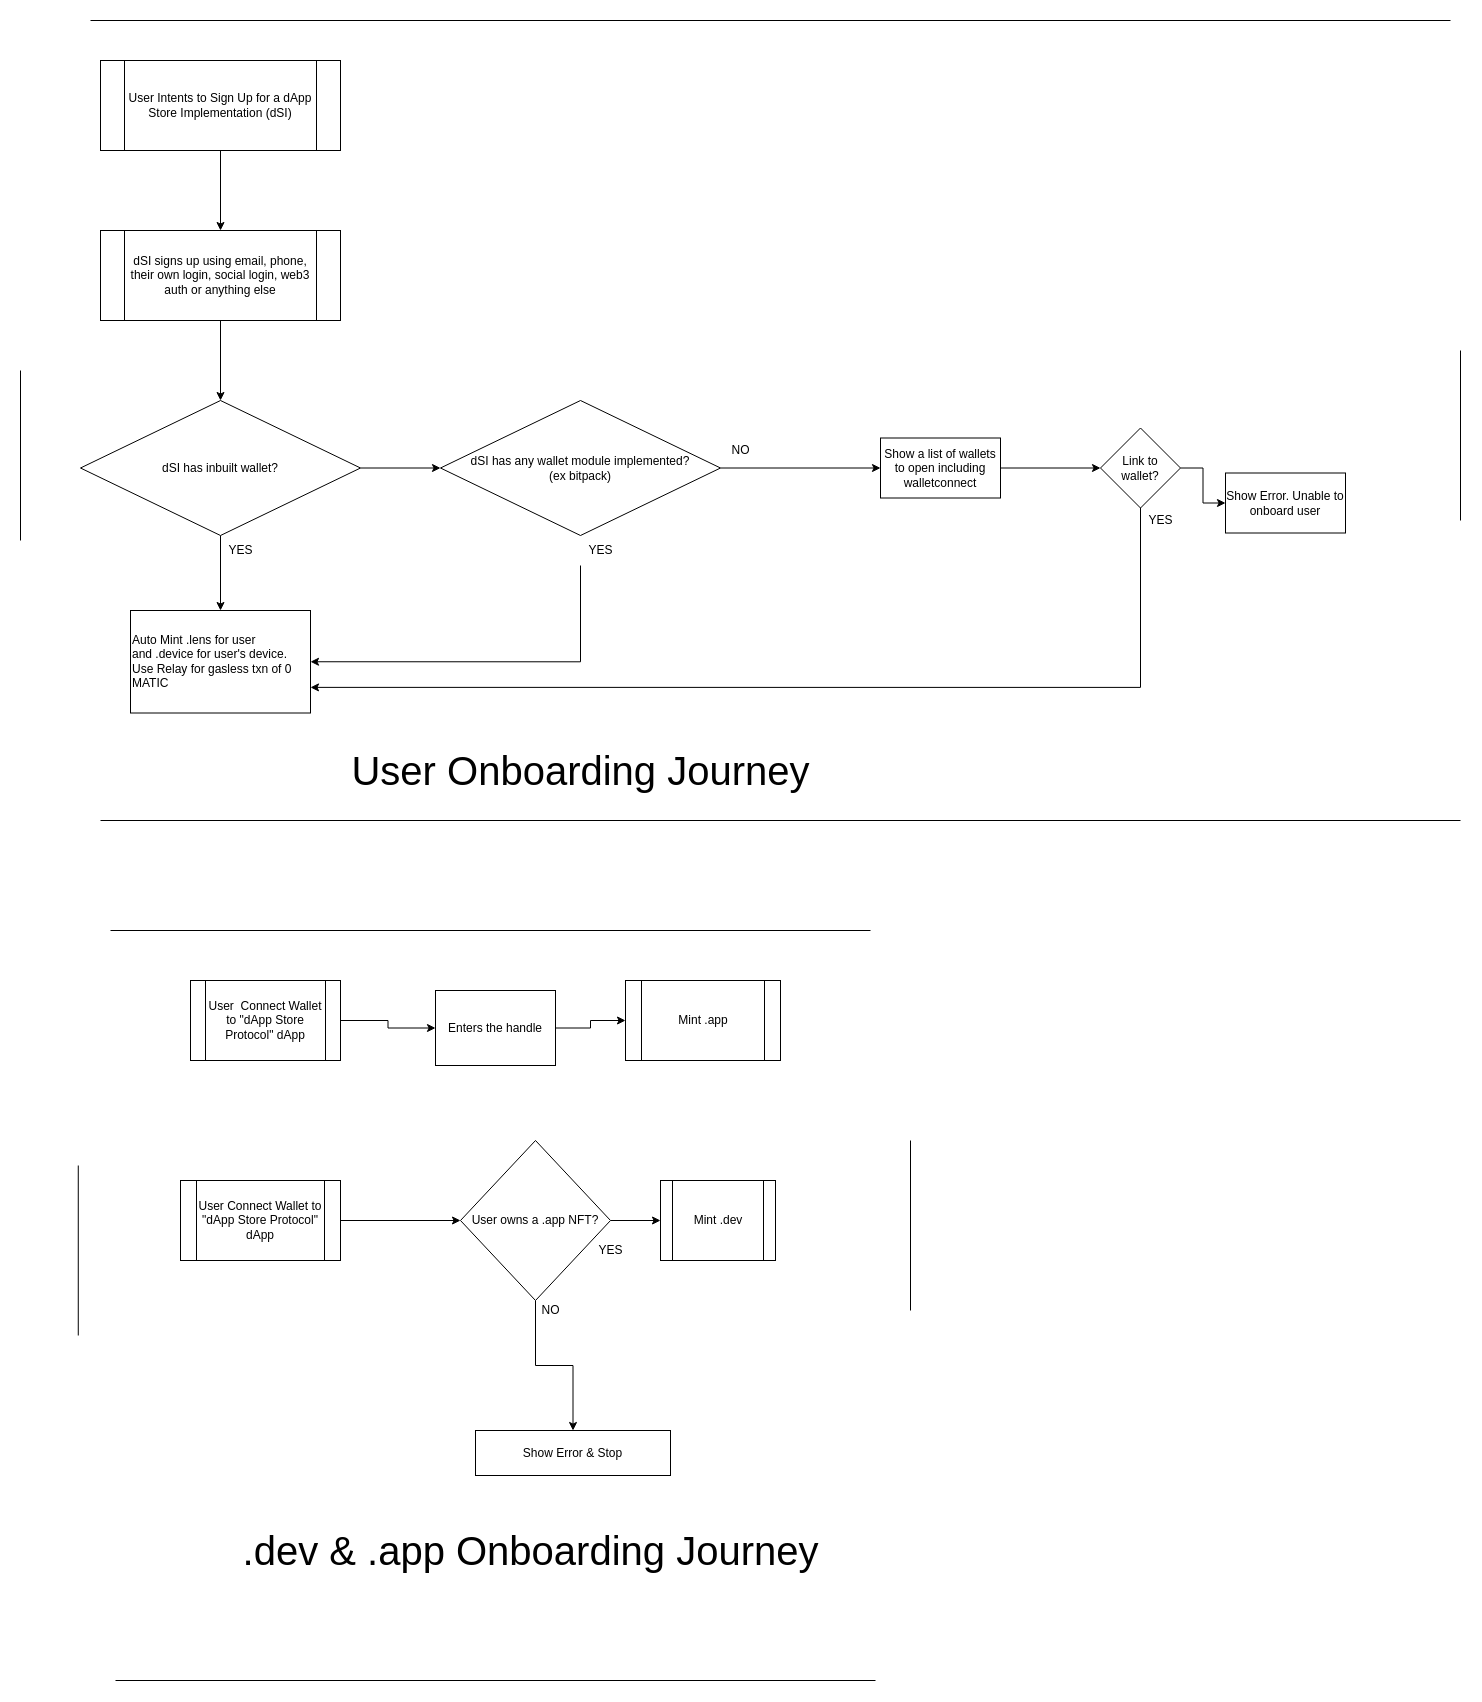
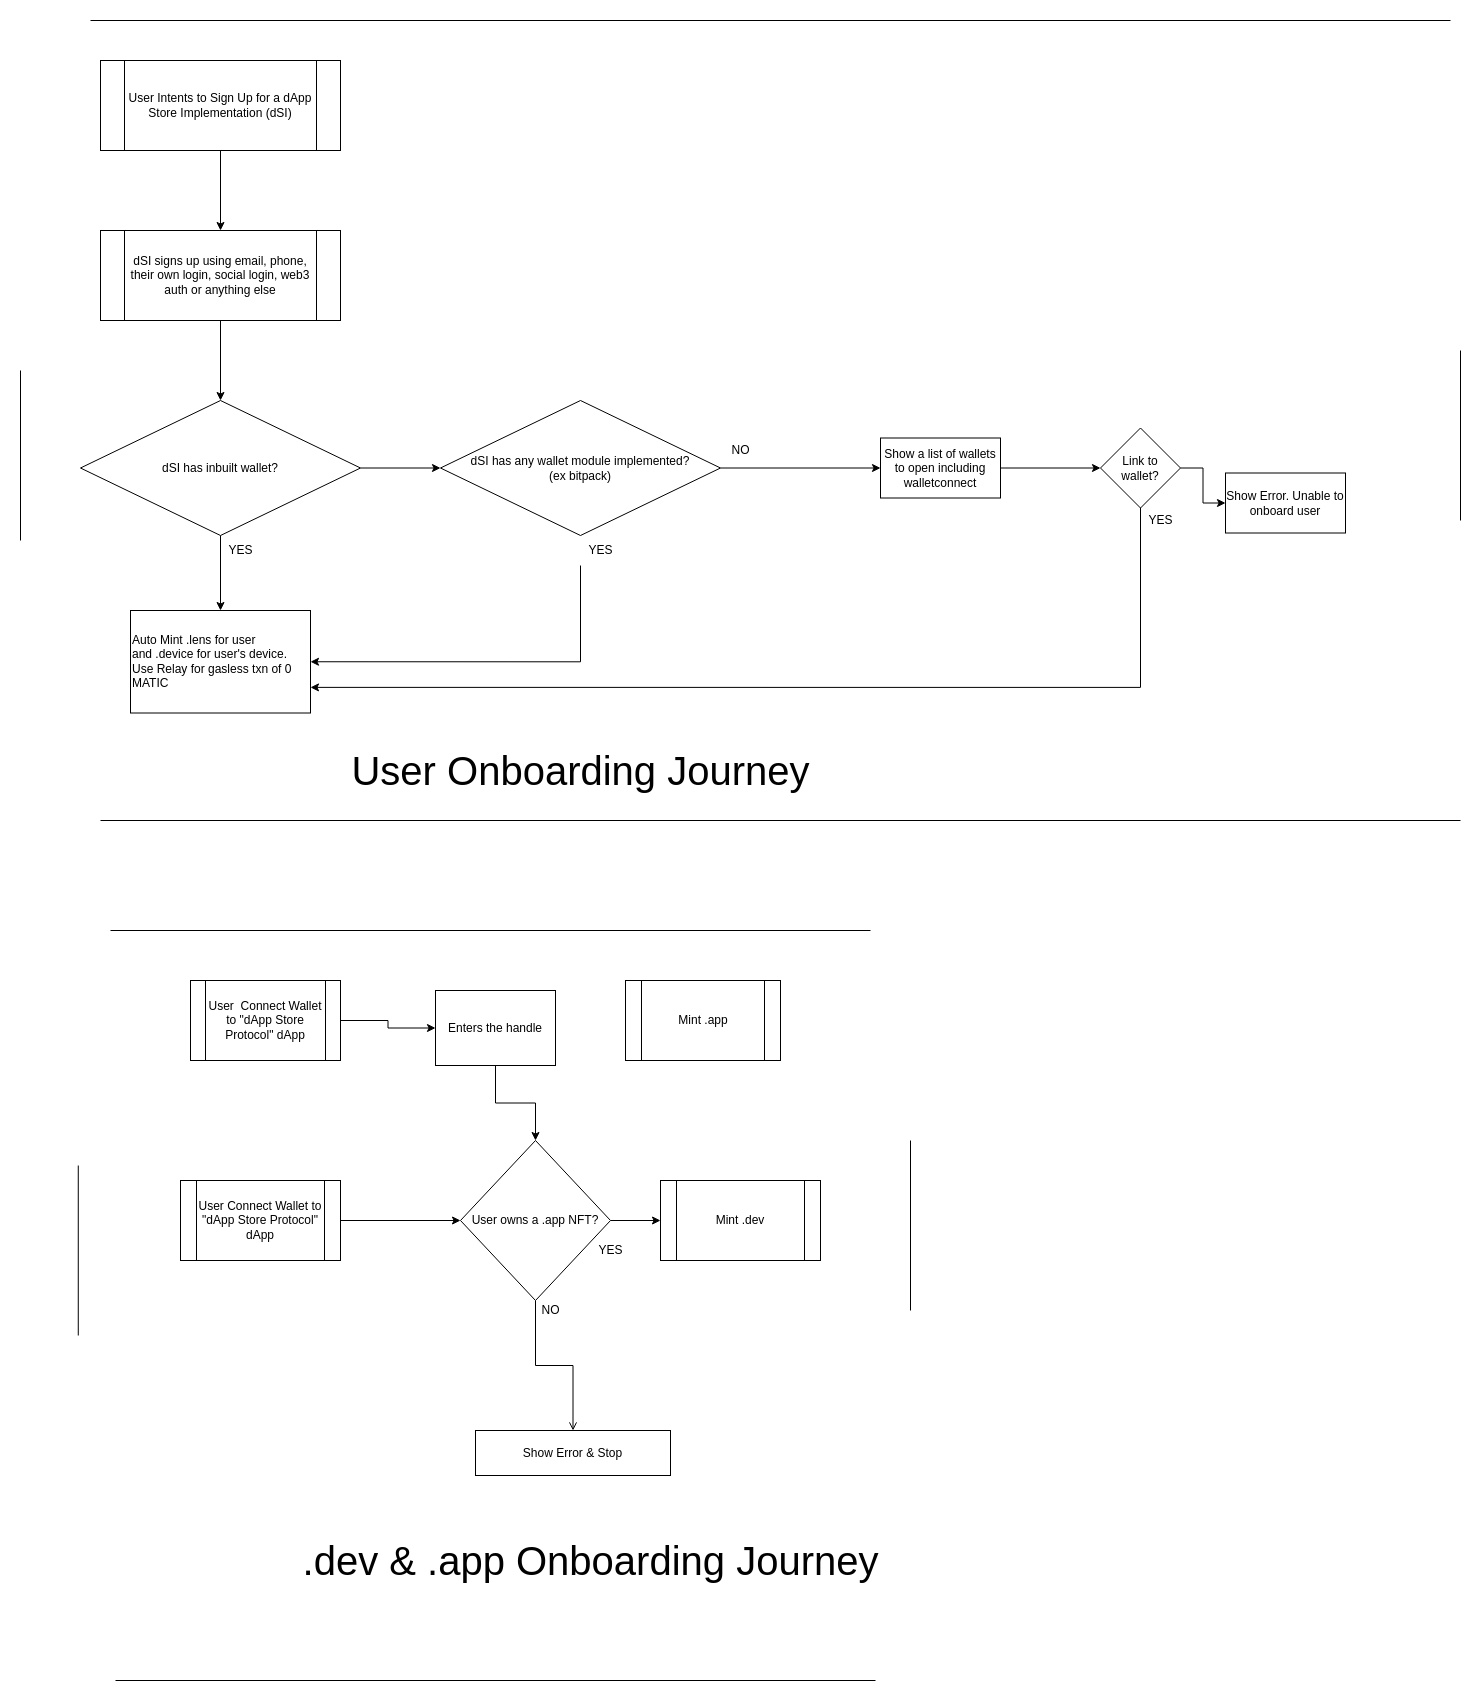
edge "Enters the handle" -> "Mint .app": now "Enters the handle" -> "User owns a .app NFT?"
node "Mint .dev": size 115x80 -> 160x80
edge "User owns a .app NFT?" -> "Show Error & Stop": arrowhead classic -> open
node ".dev & .app Onboarding Journey": moved (531, 1551) -> (591, 1561)
